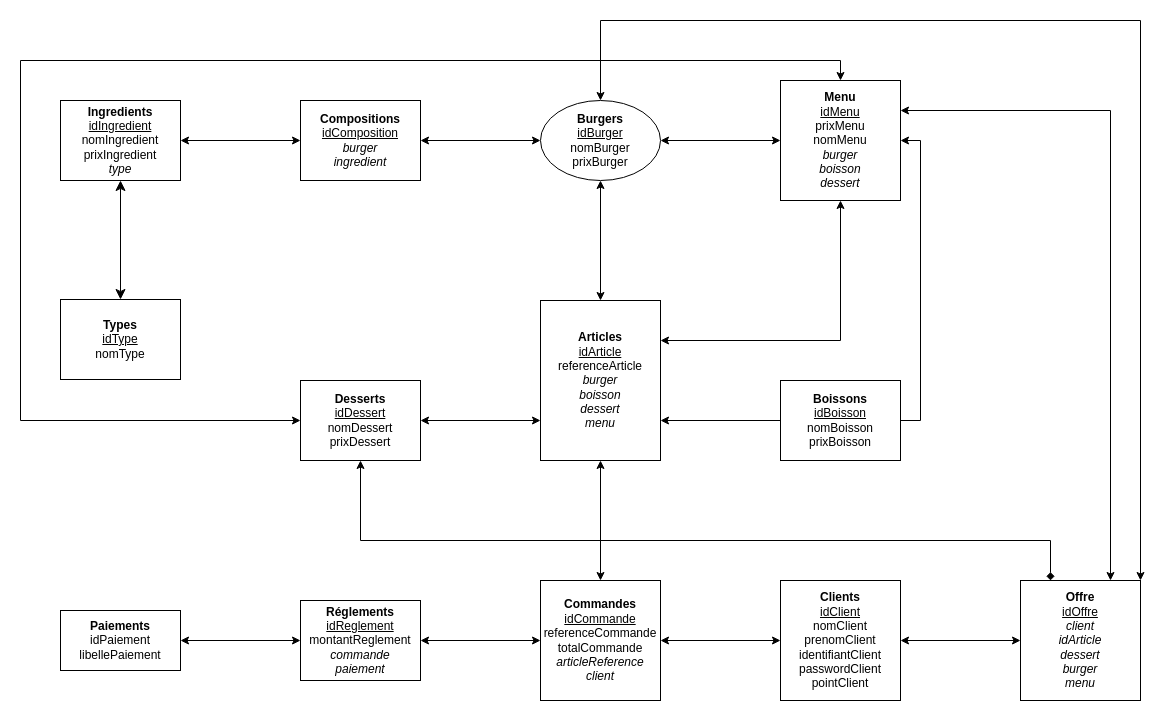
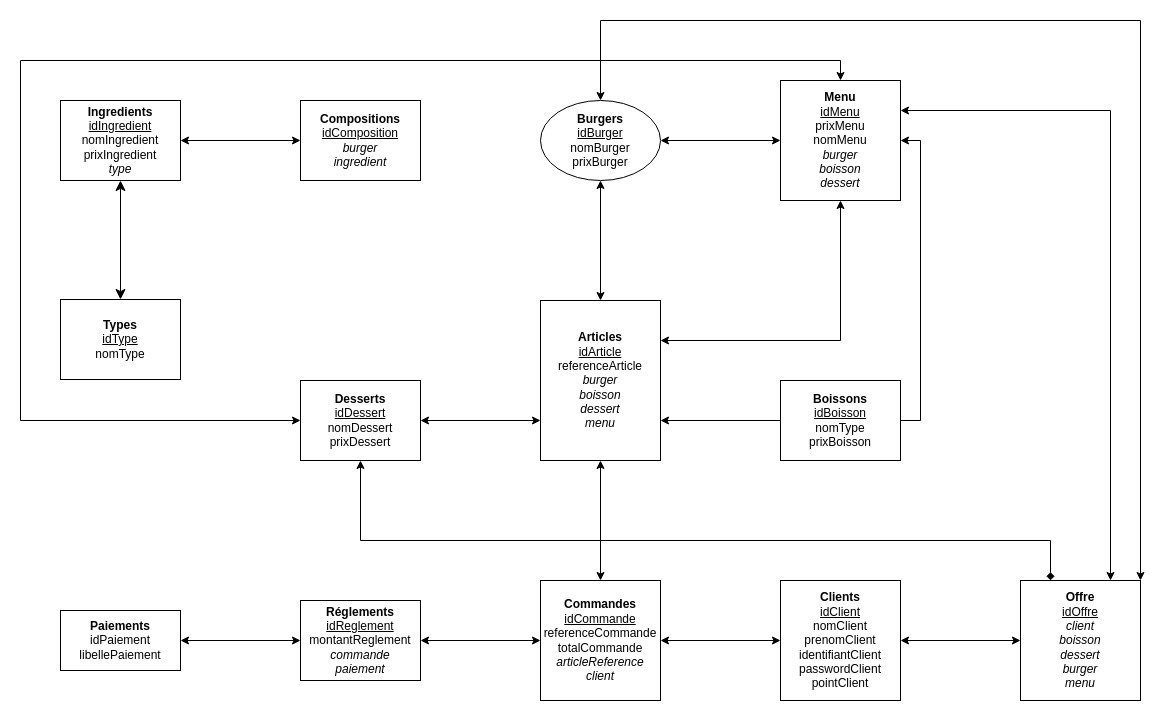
edge "Compositions idComposition burger ingredient" -- "Burgers idBurger nomBurger prixBurger": removed
node "Boissons idBoisson nomBoisson prixBoisson": label "Boissons idBoisson nomBoisson prixBoisson" -> "Boissons idBoisson nomType prixBoisson"
node "Offre idOffre client idArticle dessert burger menu": label "Offre idOffre client idArticle dessert burger menu" -> "Offre idOffre client boisson dessert burger menu"
